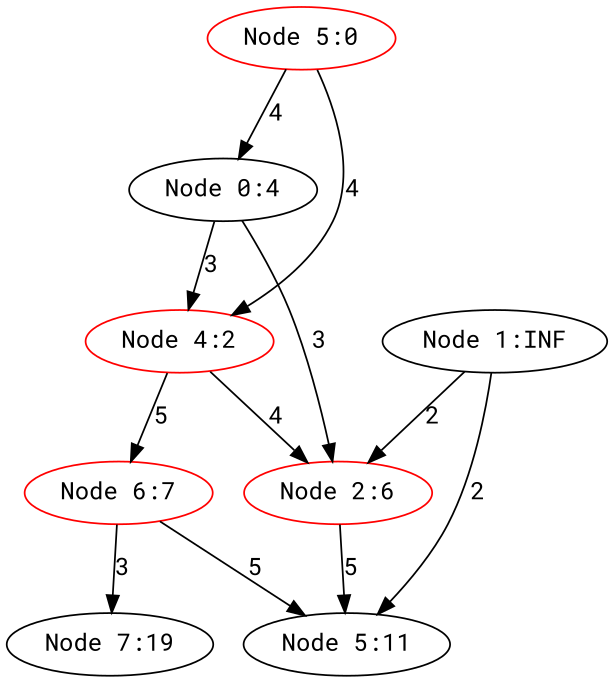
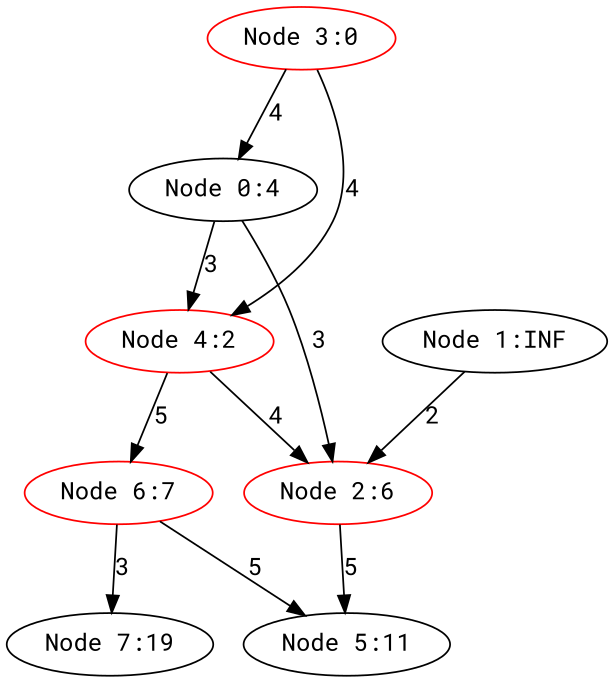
node "Node 5:0": label "Node 5:0" -> "Node 3:0"
edge "Node 1:INF" -> "Node 5:11": removed, label "2"
